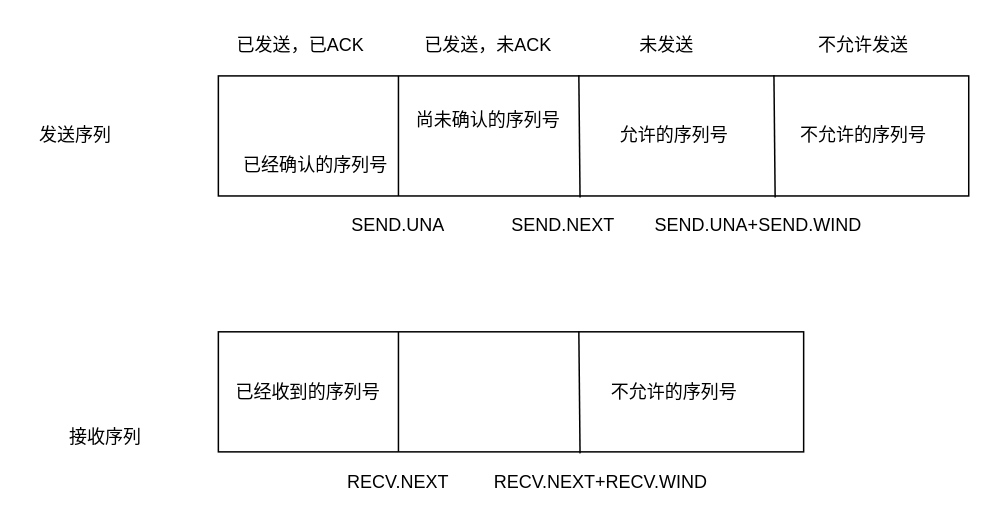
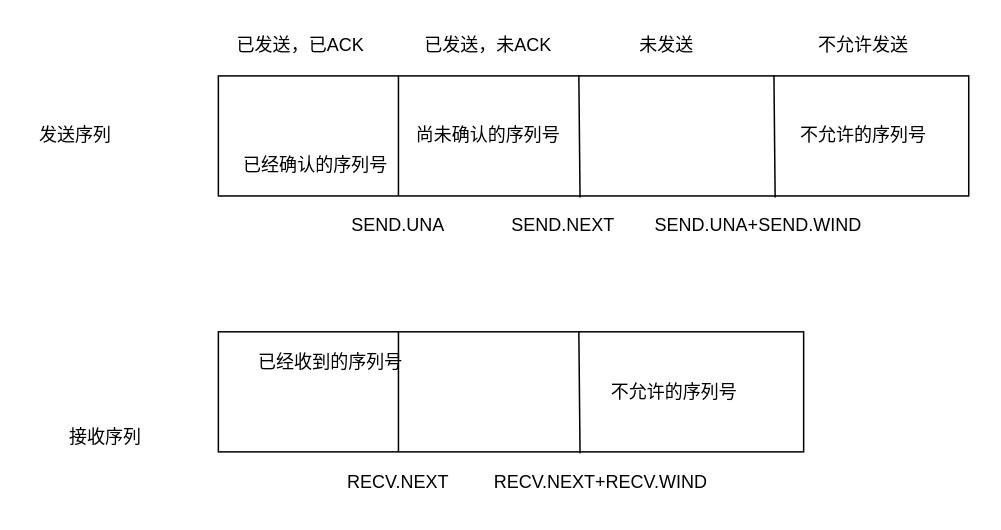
node "尚未确认的序列号": moved (488, 121) -> (488, 136)
node "允许的序列号": removed
node "已经收到的序列号": moved (308, 392) -> (331, 362)
